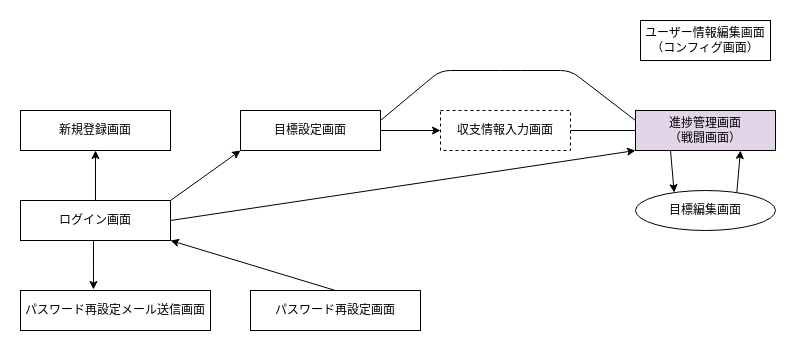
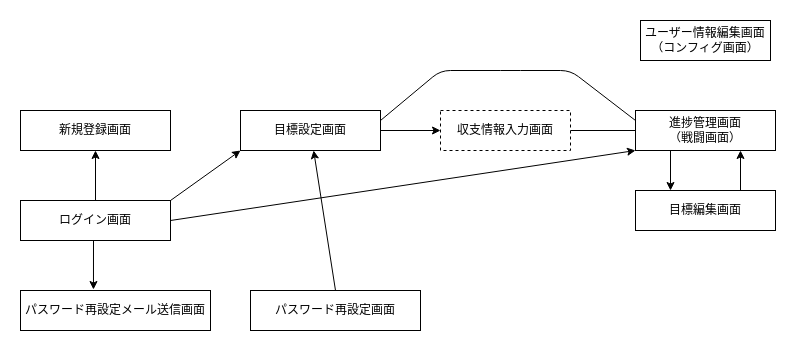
node "進捗管理画面 （戦闘画面）": fillcolor #e1d5e7 -> #ffffff
node "目標編集画面": shape ellipse -> rectangle
edge "パスワード再設定画面" -> "ログイン画面": now "パスワード再設定画面" -> "目標設定画面"
